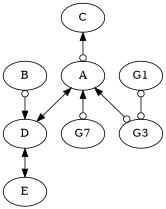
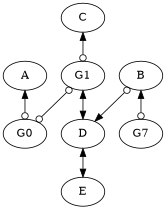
edge "C" -- "A": now "C" -- "G1"
edge "A" -- "D": now "G1" -- "D"
edge "A" -- "G7": now "B" -- "G7"
node "G3": label "G3" -> "G0"
